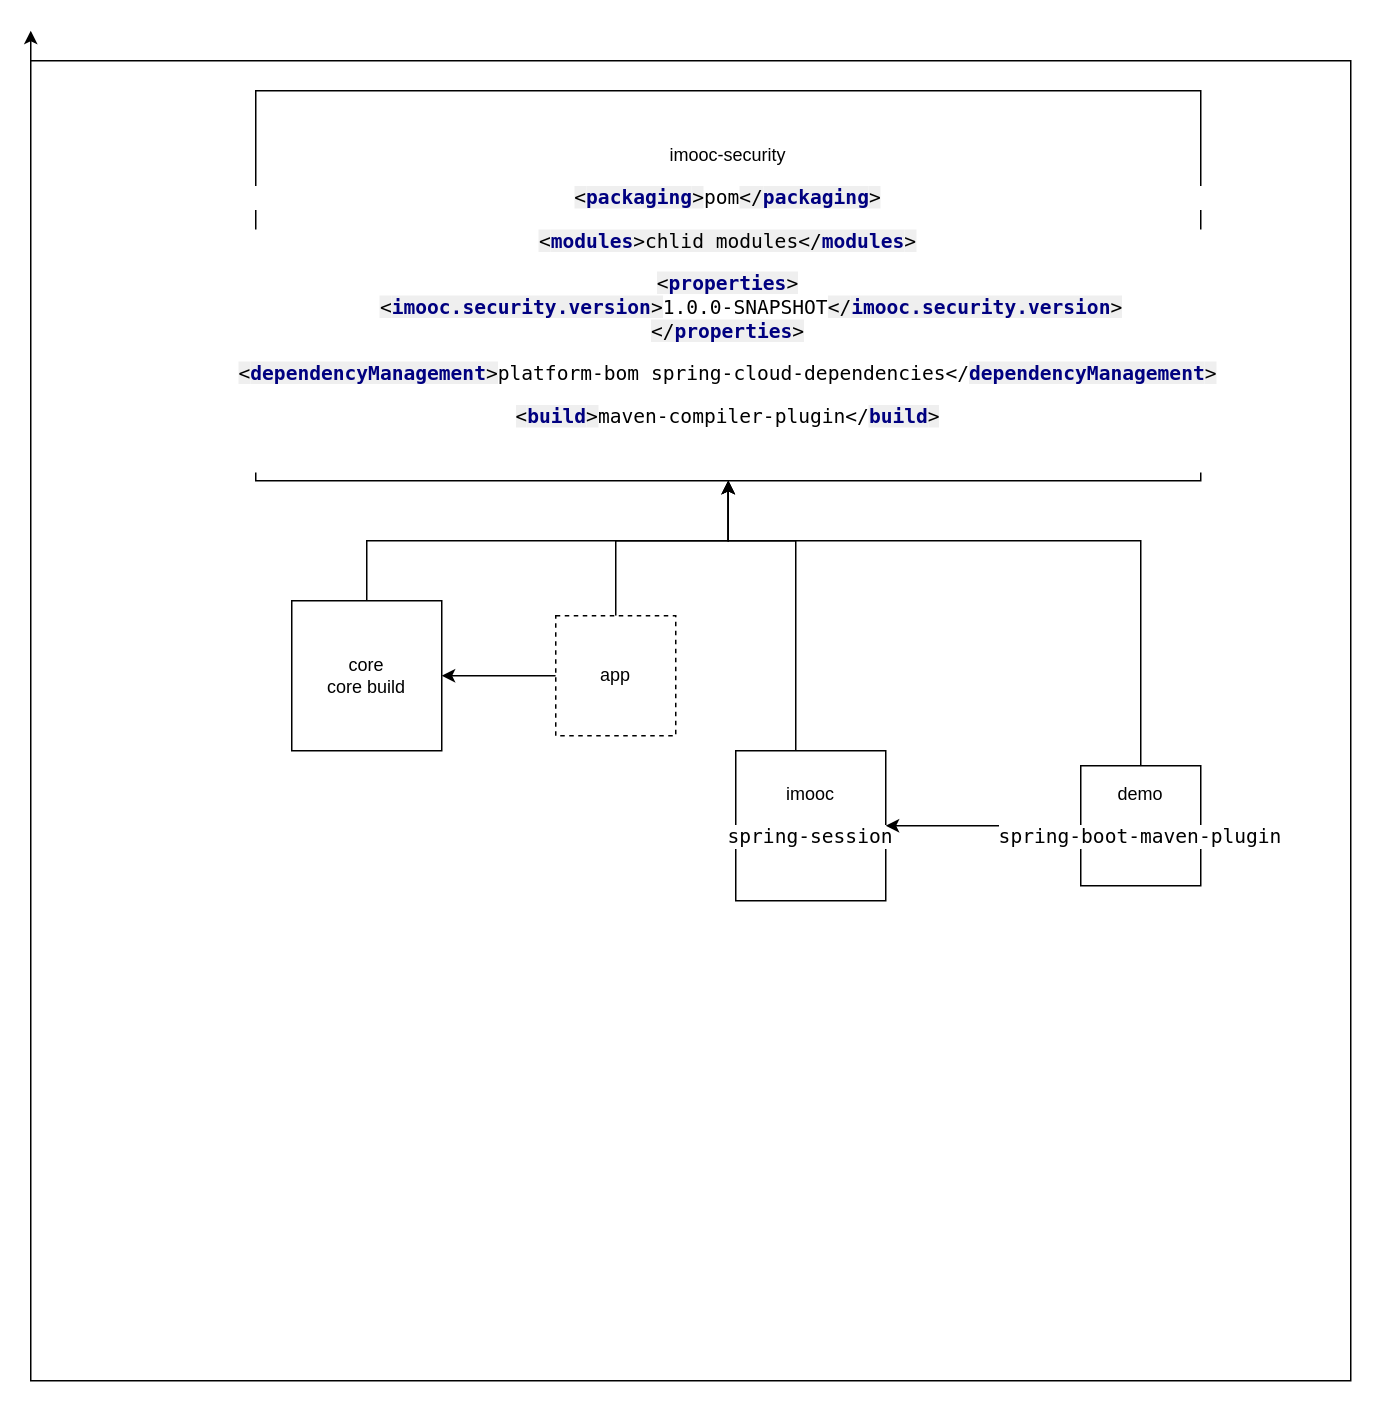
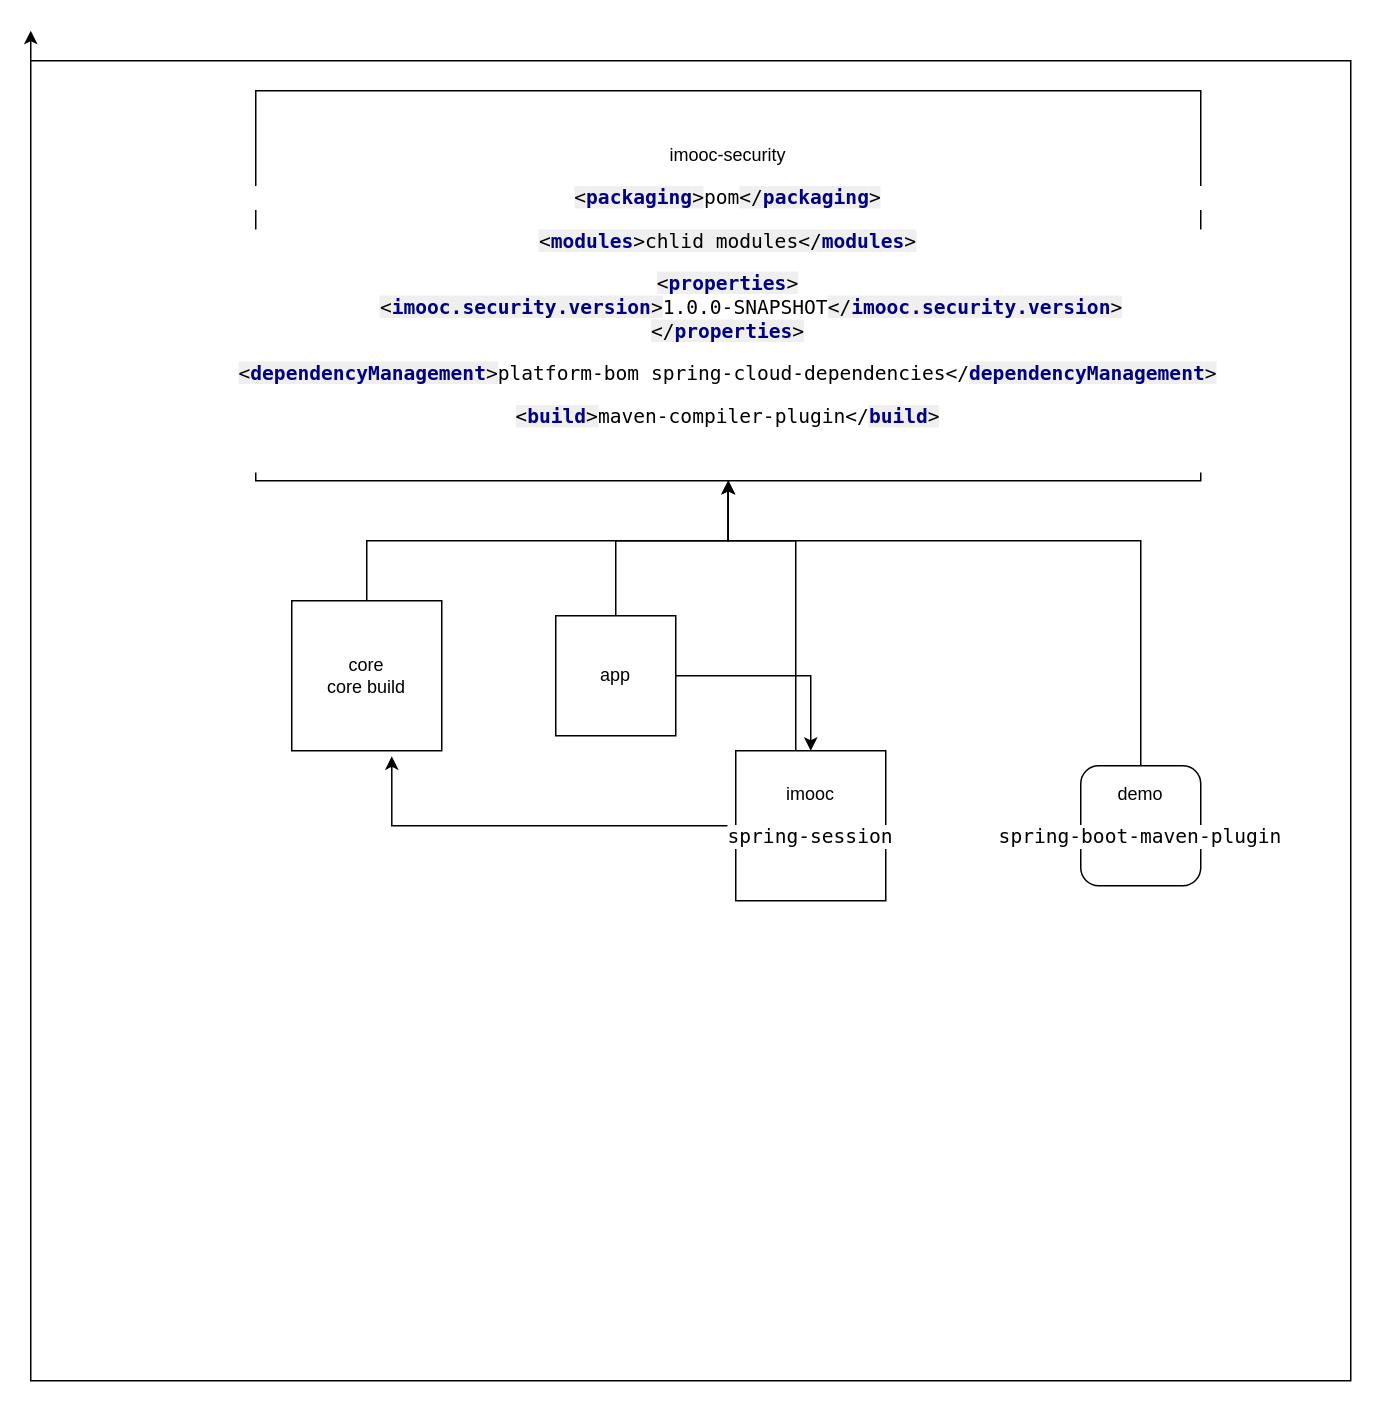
edge "app" -> "core core build": now "app" -> "imooc spring-session"
node "app": style dashed -> solid
edge "imooc spring-session" -> "core core build": added
edge "demo spring-boot-maven-plugin" -> "imooc spring-session": removed
node "demo spring-boot-maven-plugin": shape rectangle -> rounded rectangle
